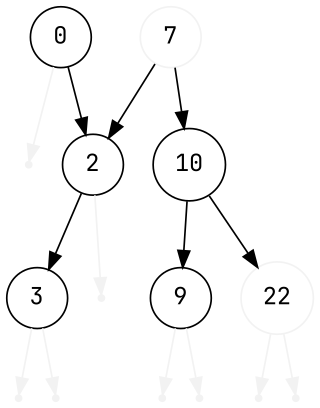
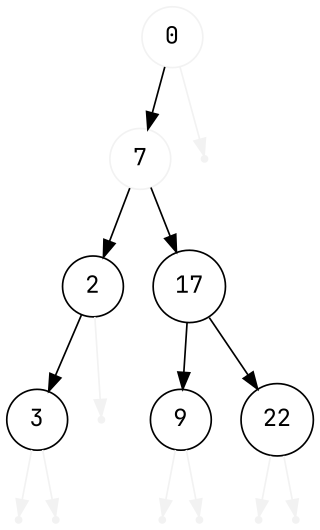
node "0": color black -> gray95
edge "0" -> "2": now "0" -> "7"
node "10": label "10" -> "17"
node "22": color gray95 -> black
